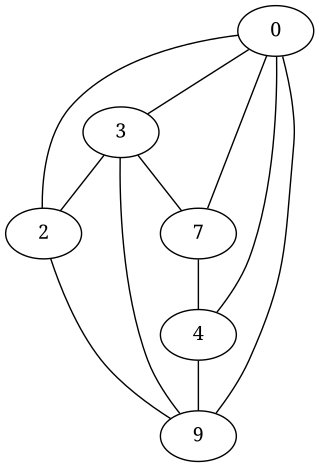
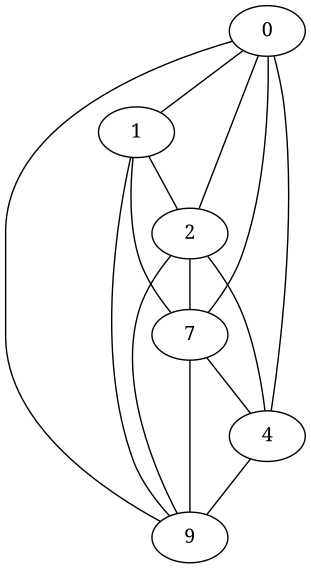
node "3": label "3" -> "1"
edge "2" -- "7": added
edge "2" -- "4": added
edge "7" -- "9": added
